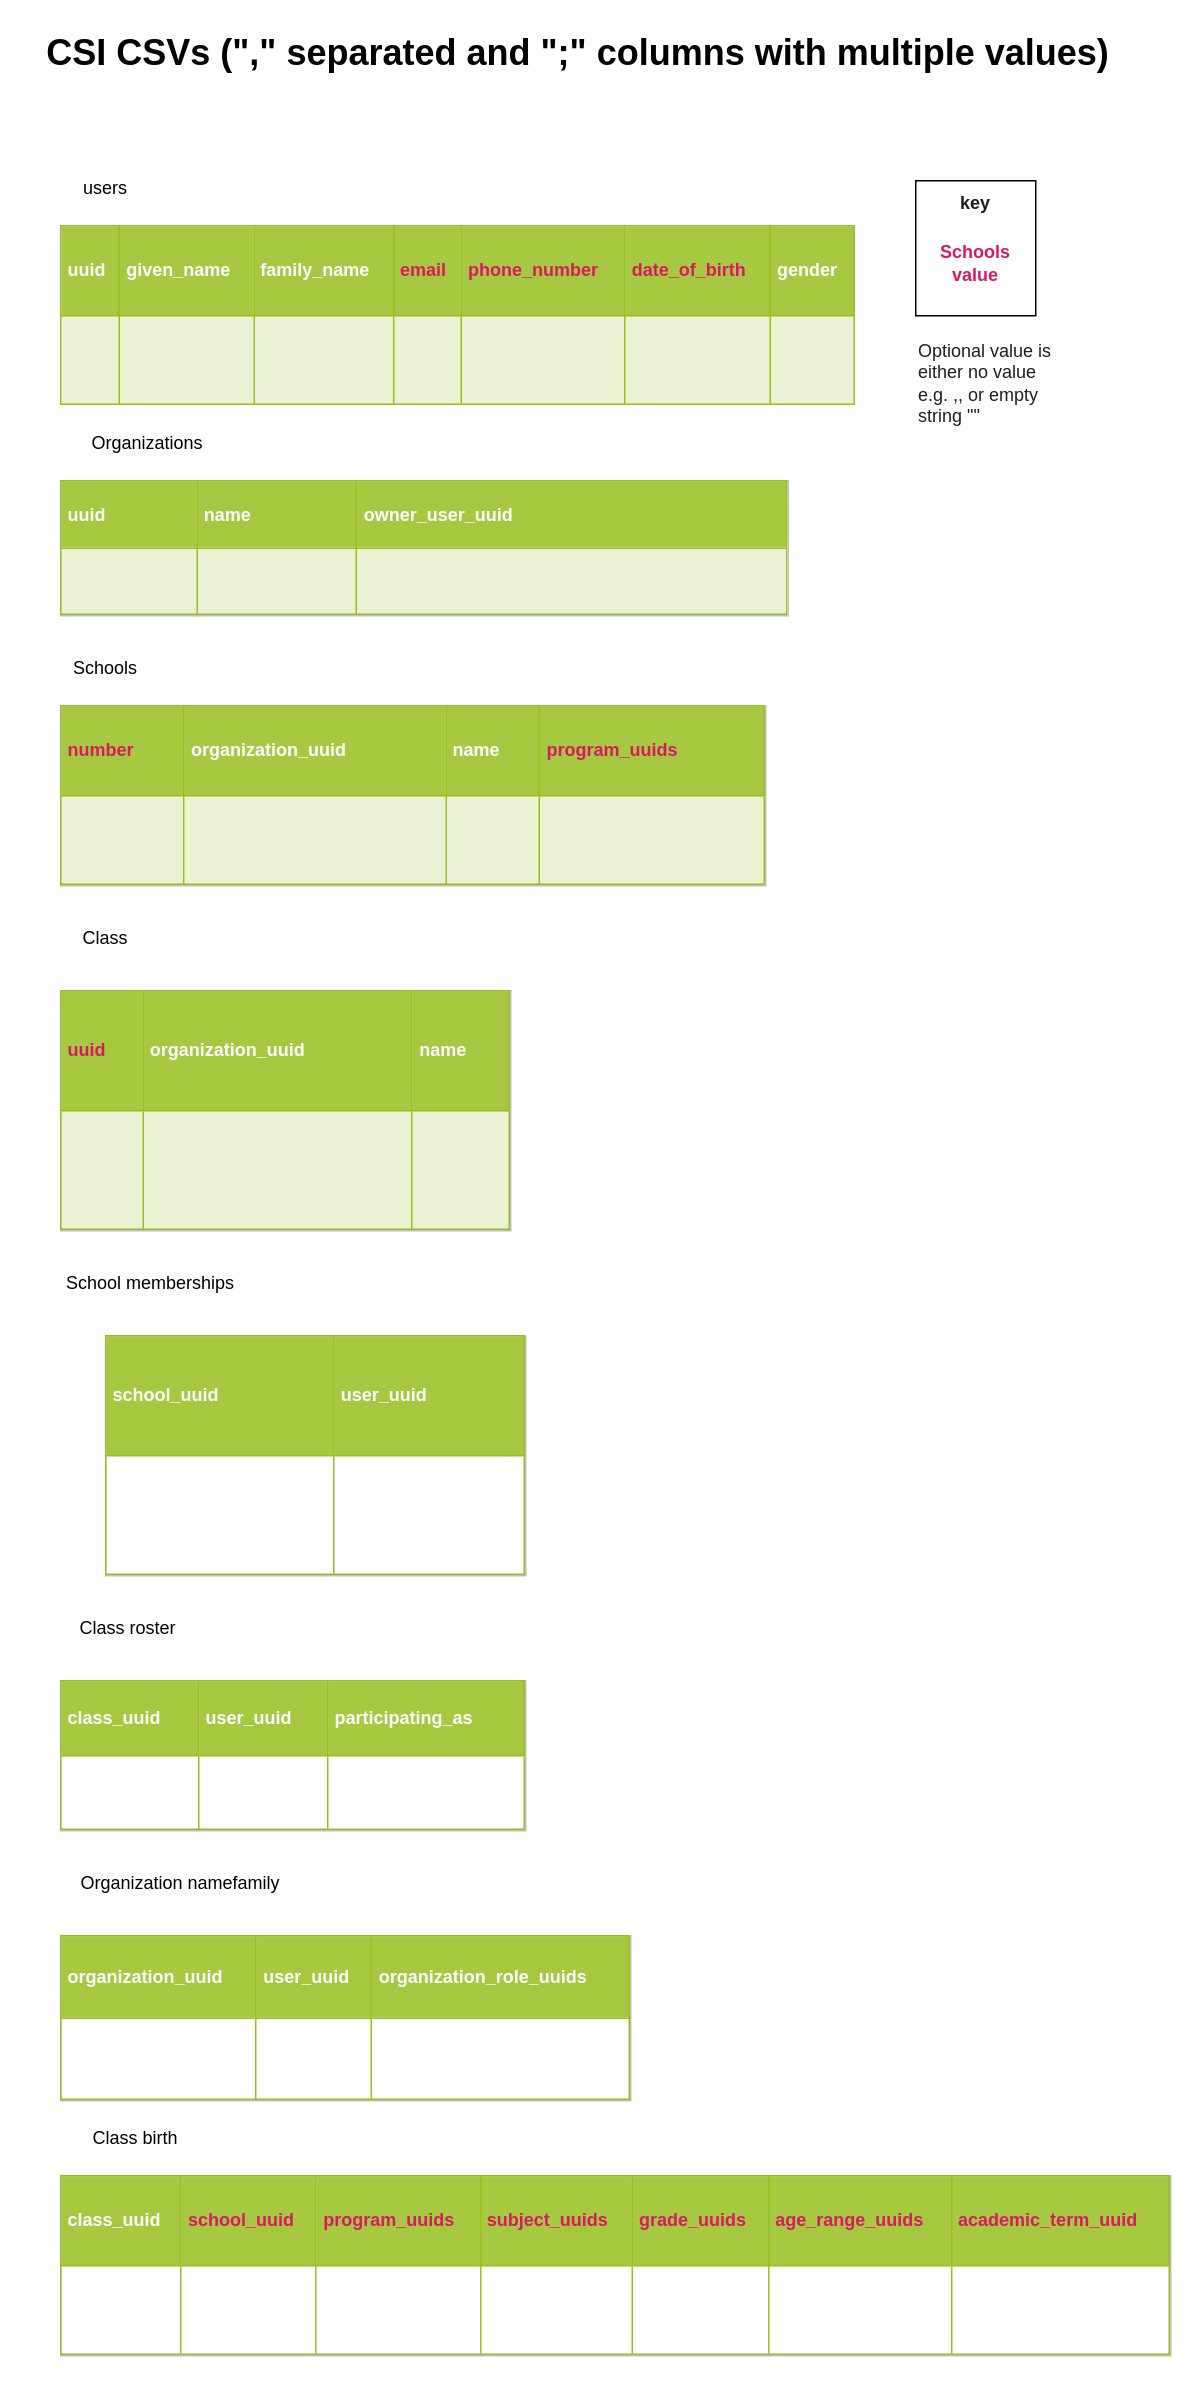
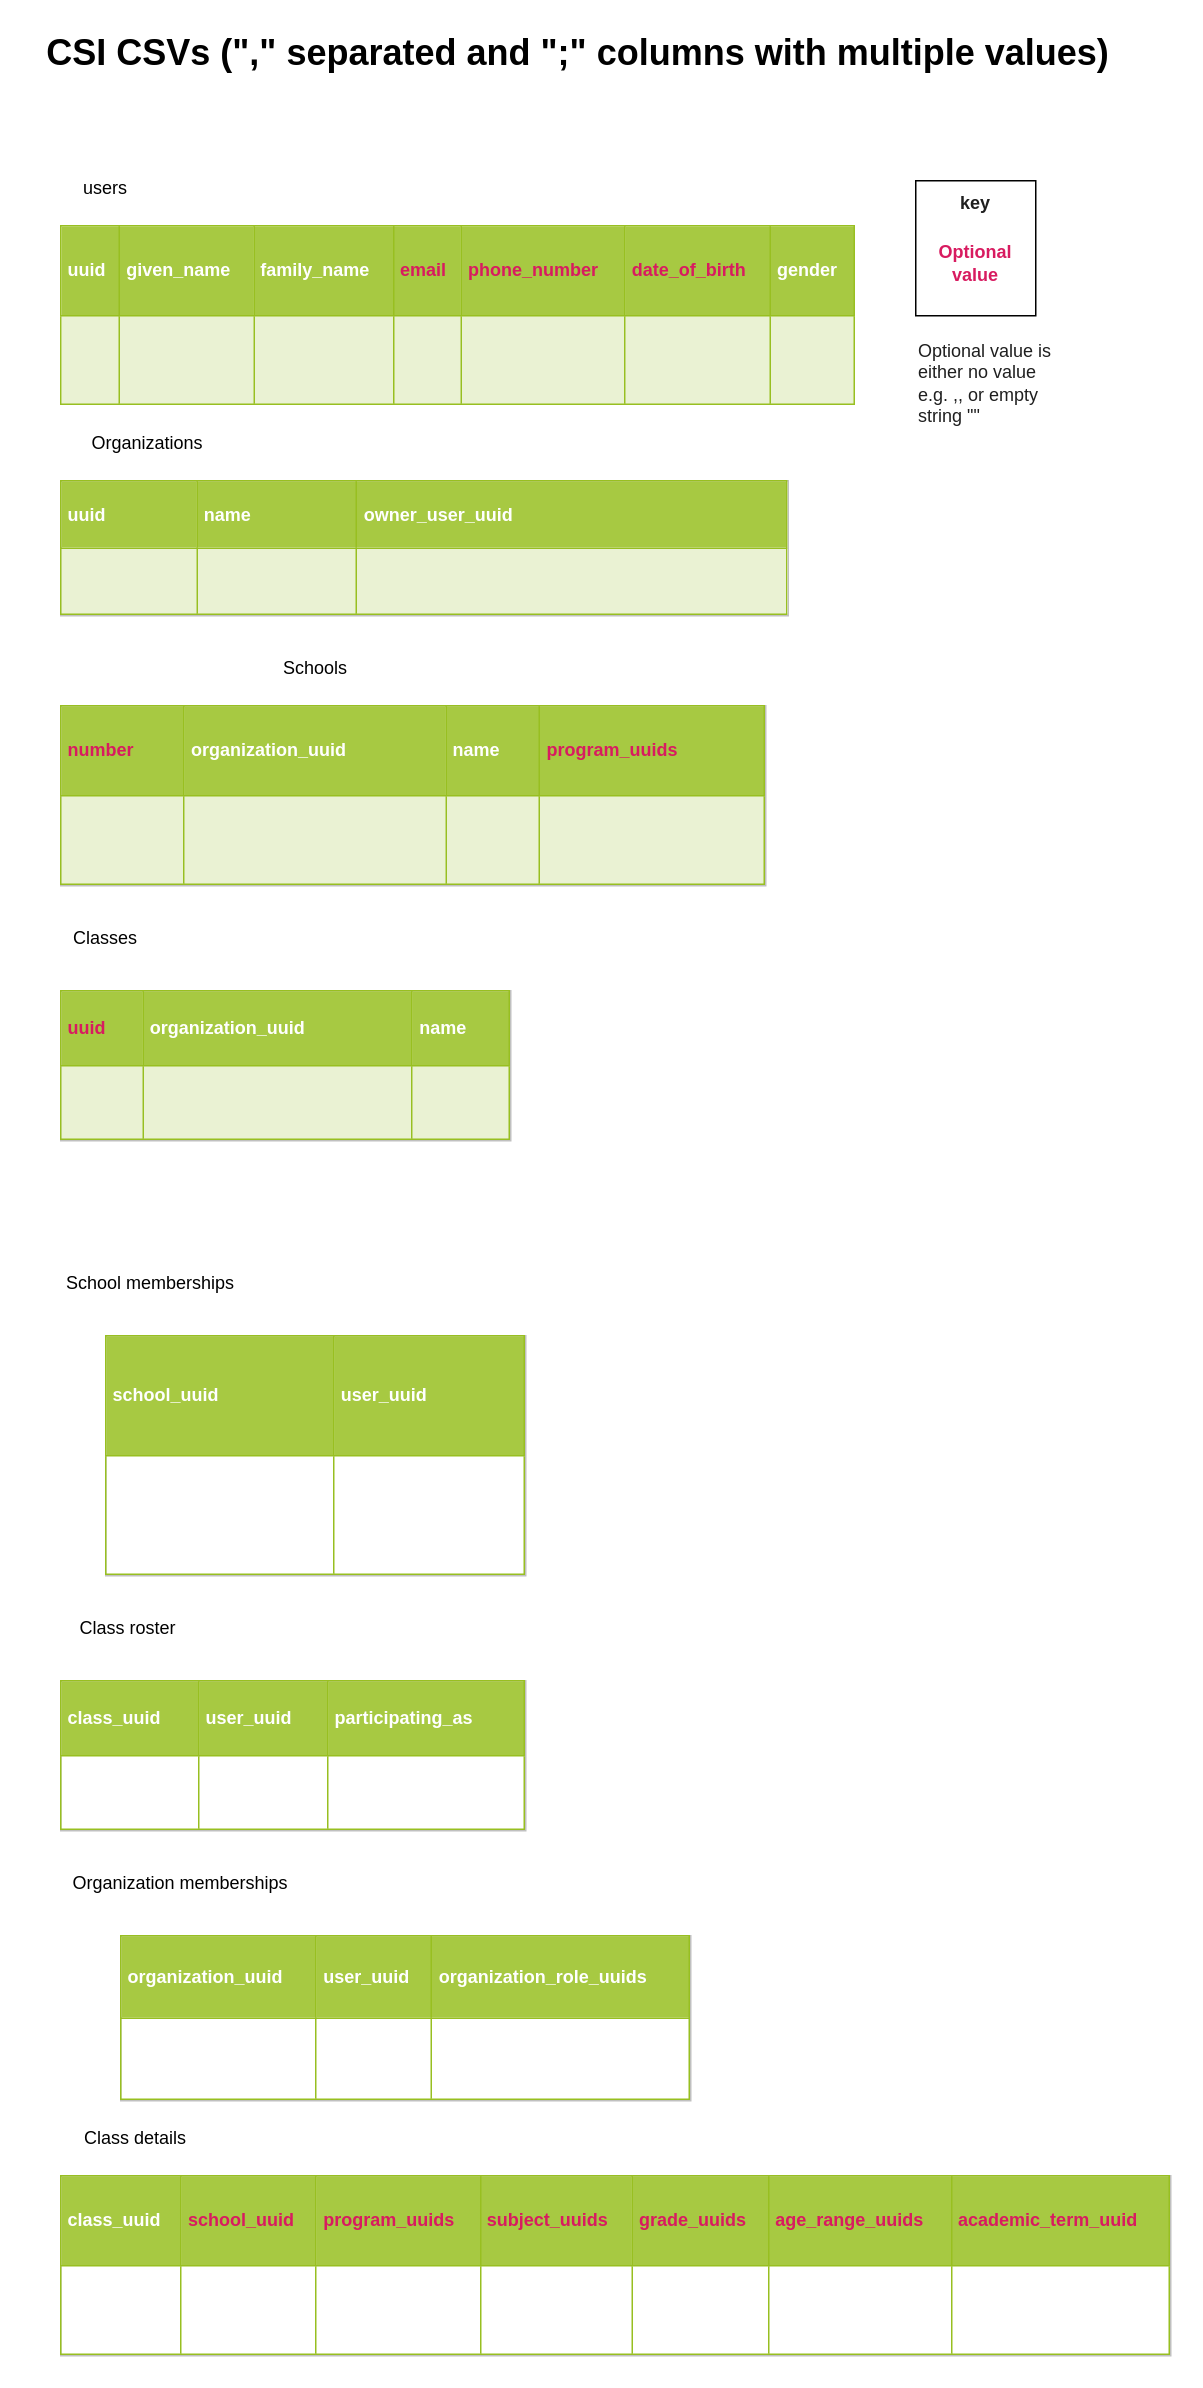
node "Schools value": label "Schools value" -> "Optional value"
node "Schools": moved (106, 668) -> (316, 668)
node "Class": label "Class" -> "Classes"
node "uuidorganization_uuidname": size 450x240 -> 450x150
node "Organization namefamily": label "Organization namefamily" -> "Organization memberships"
node "organization_uuiduser_uuidorganization_role_uuids": moved (346, 2018) -> (406, 2018)
node "Class birth": label "Class birth" -> "Class details"
